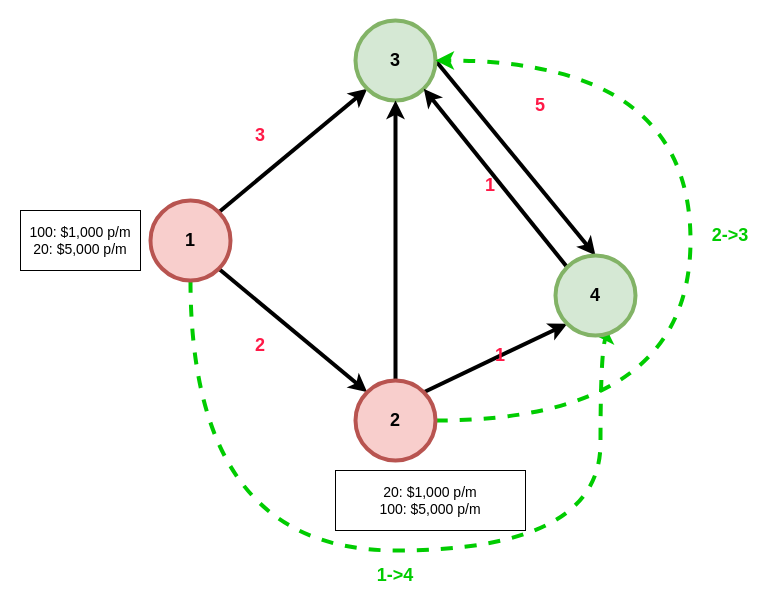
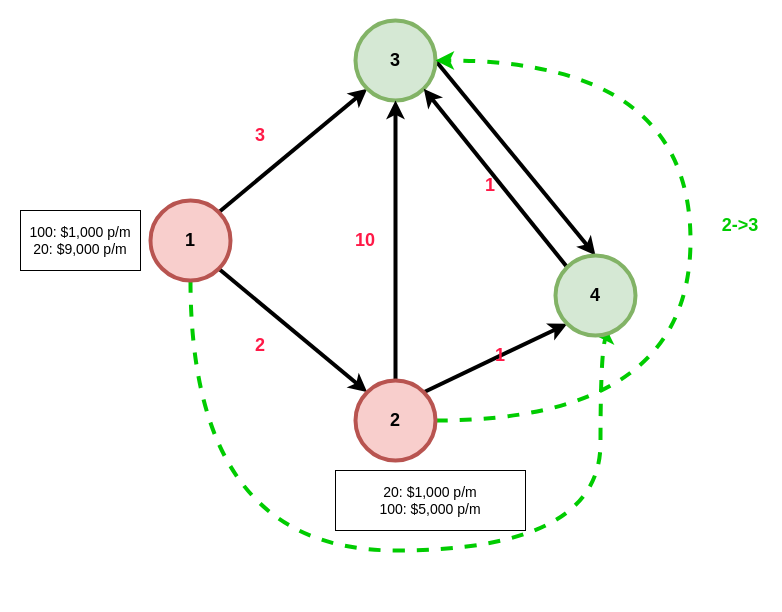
node "5": removed
node "2->3": moved (731, 236) -> (741, 226)
node "100: $1,000 p/m20: $5,000 p/m": label "100: $1,000 p/m20: $5,000 p/m" -> "100: $1,000 p/m20: $9,000 p/m"
node "10": added
node "1->4": removed
